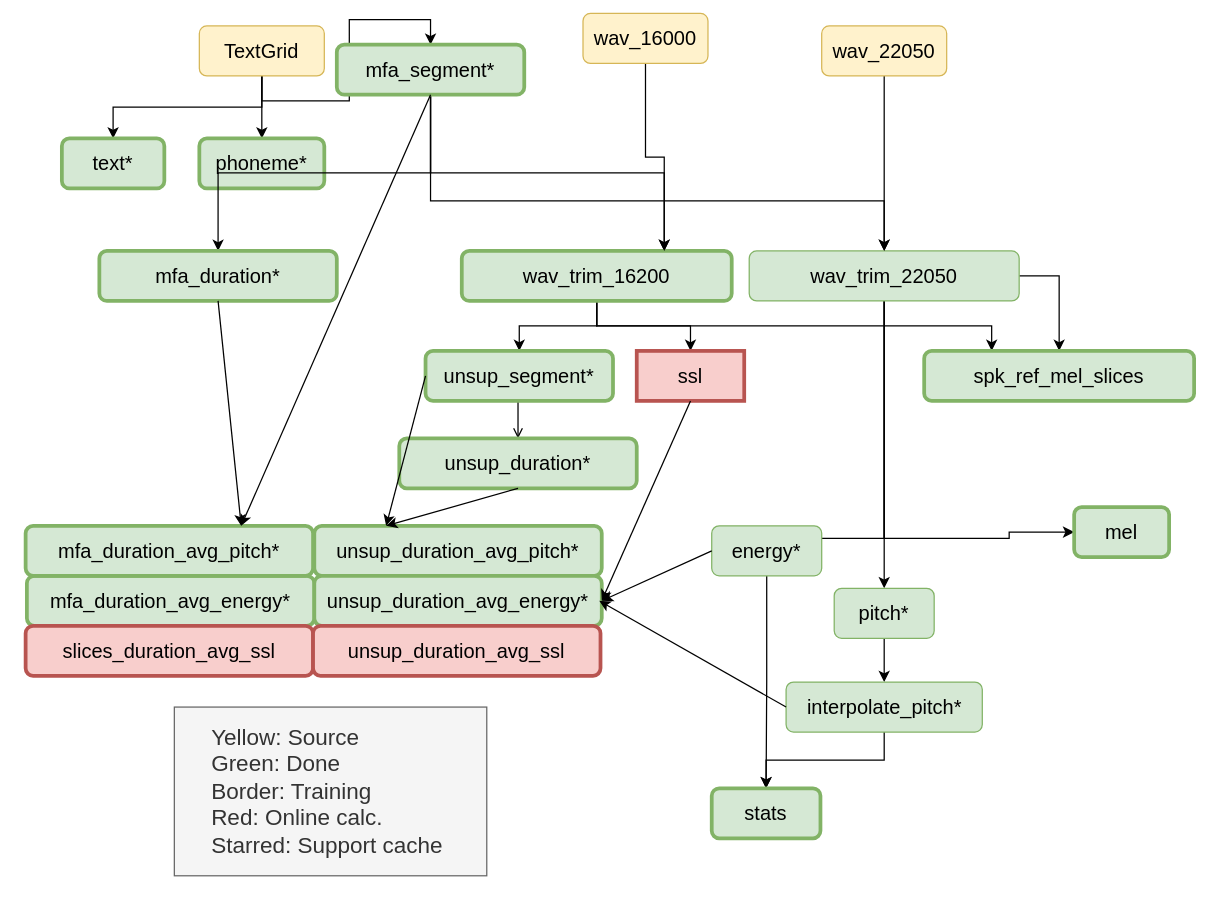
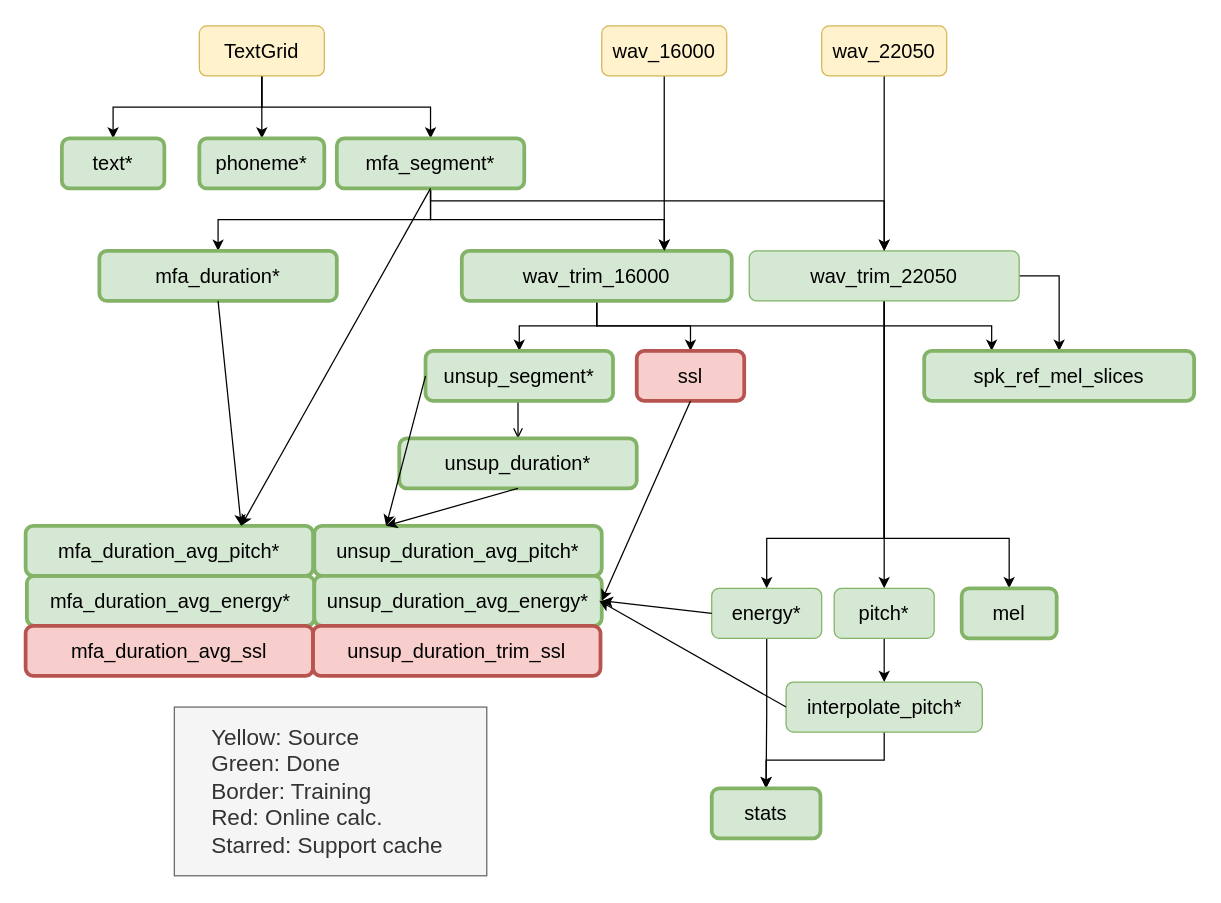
node "wav_16000": moved (646, 38) -> (664, 51)
node "mfa_segment*": moved (431, 69) -> (431, 163)
node "wav_trim_16200": label "wav_trim_16200" -> "wav_trim_16000"
node "ssl": shape rectangle -> rounded rectangle
node "mel": moved (1122, 532) -> (1009, 613)
node "energy*": moved (767, 551) -> (767, 613)
node "slices_duration_avg_ssl": label "slices_duration_avg_ssl" -> "mfa_duration_avg_ssl"
node "unsup_duration_avg_ssl": label "unsup_duration_avg_ssl" -> "unsup_duration_trim_ssl"
